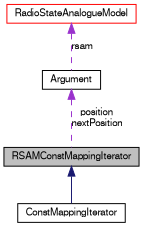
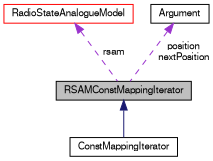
edge "Argument" -> "RadioStateAnalogueModel": now "RSAMConstMappingIterator" -> "RadioStateAnalogueModel"
